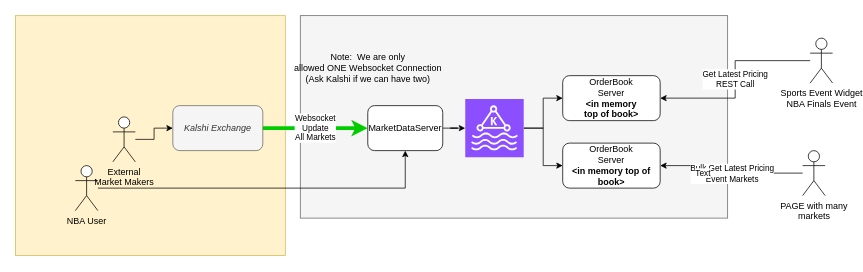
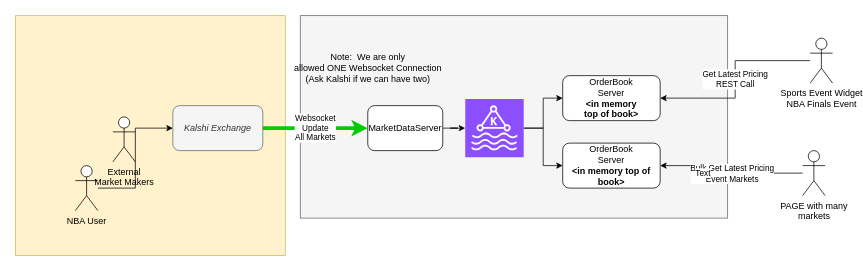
edge "External Market Makers" -> "Kalshi Exchange": removed
edge "NBA User" -> "MarketDataServer": now "NBA User" -> "Kalshi Exchange"
